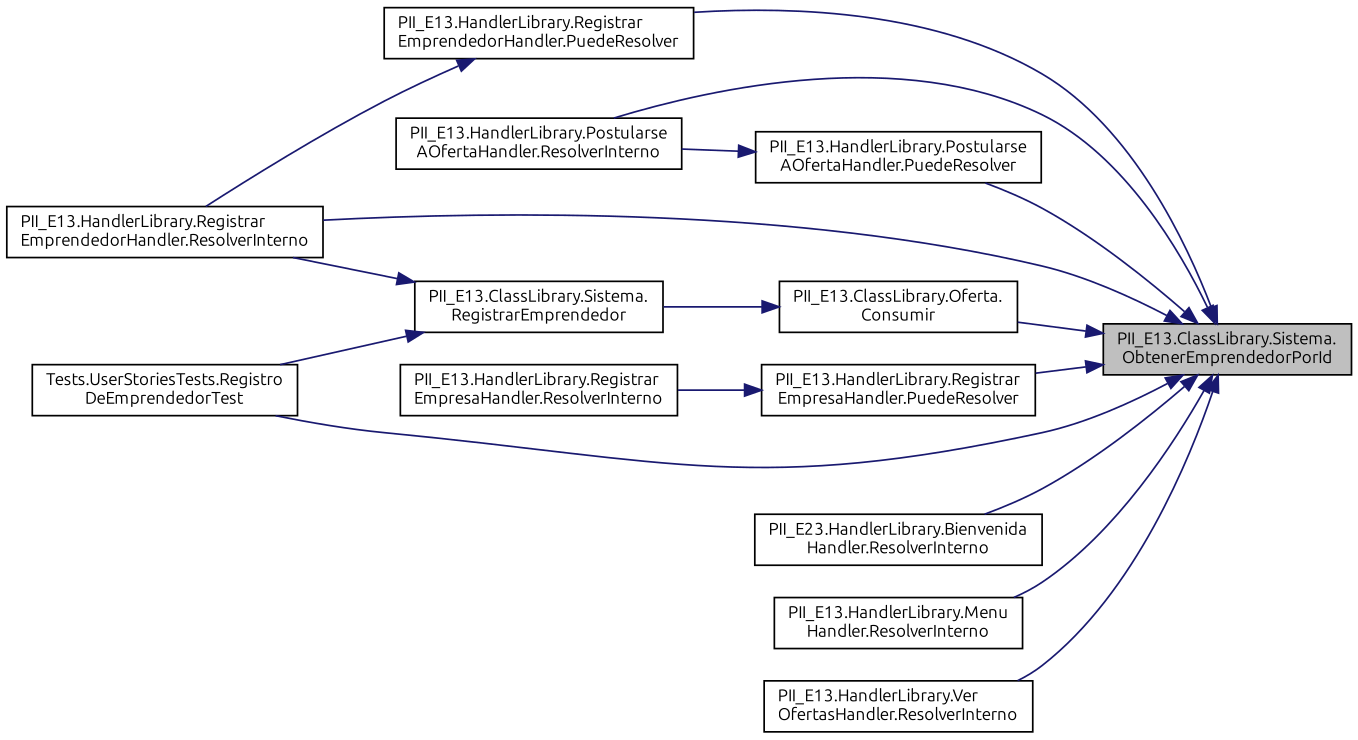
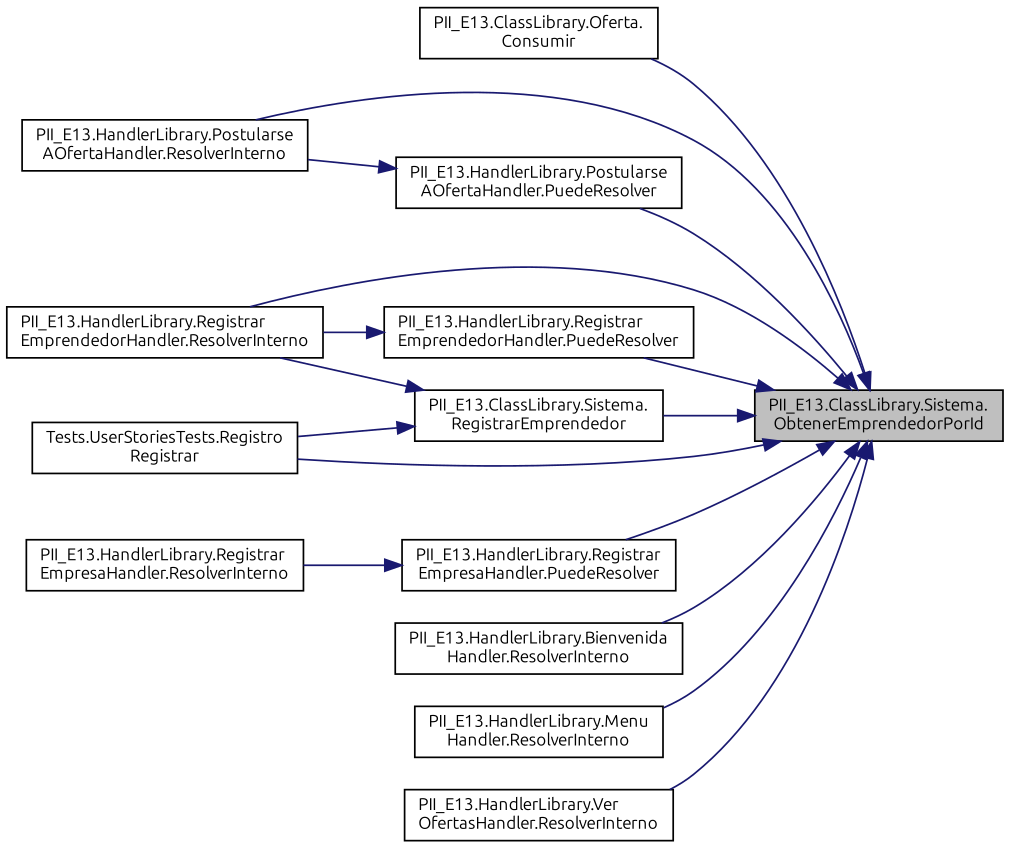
edge "PII_E13.ClassLibrary.Sistema. RegistrarEmprendedor" -> "PII_E13.ClassLibrary.Oferta. Consumir": now "PII_E13.ClassLibrary.Sistema. RegistrarEmprendedor" -> "PII_E13.ClassLibrary.Sistema. ObtenerEmprendedorPorId"
node "Tests.UserStoriesTests.Registro DeEmprendedorTest": label "Tests.UserStoriesTests.Registro DeEmprendedorTest" -> "Tests.UserStoriesTests.Registro Registrar"
node "PII_E23.HandlerLibrary.Bienvenida Handler.ResolverInterno": label "PII_E23.HandlerLibrary.Bienvenida Handler.ResolverInterno" -> "PII_E13.HandlerLibrary.Bienvenida Handler.ResolverInterno"
